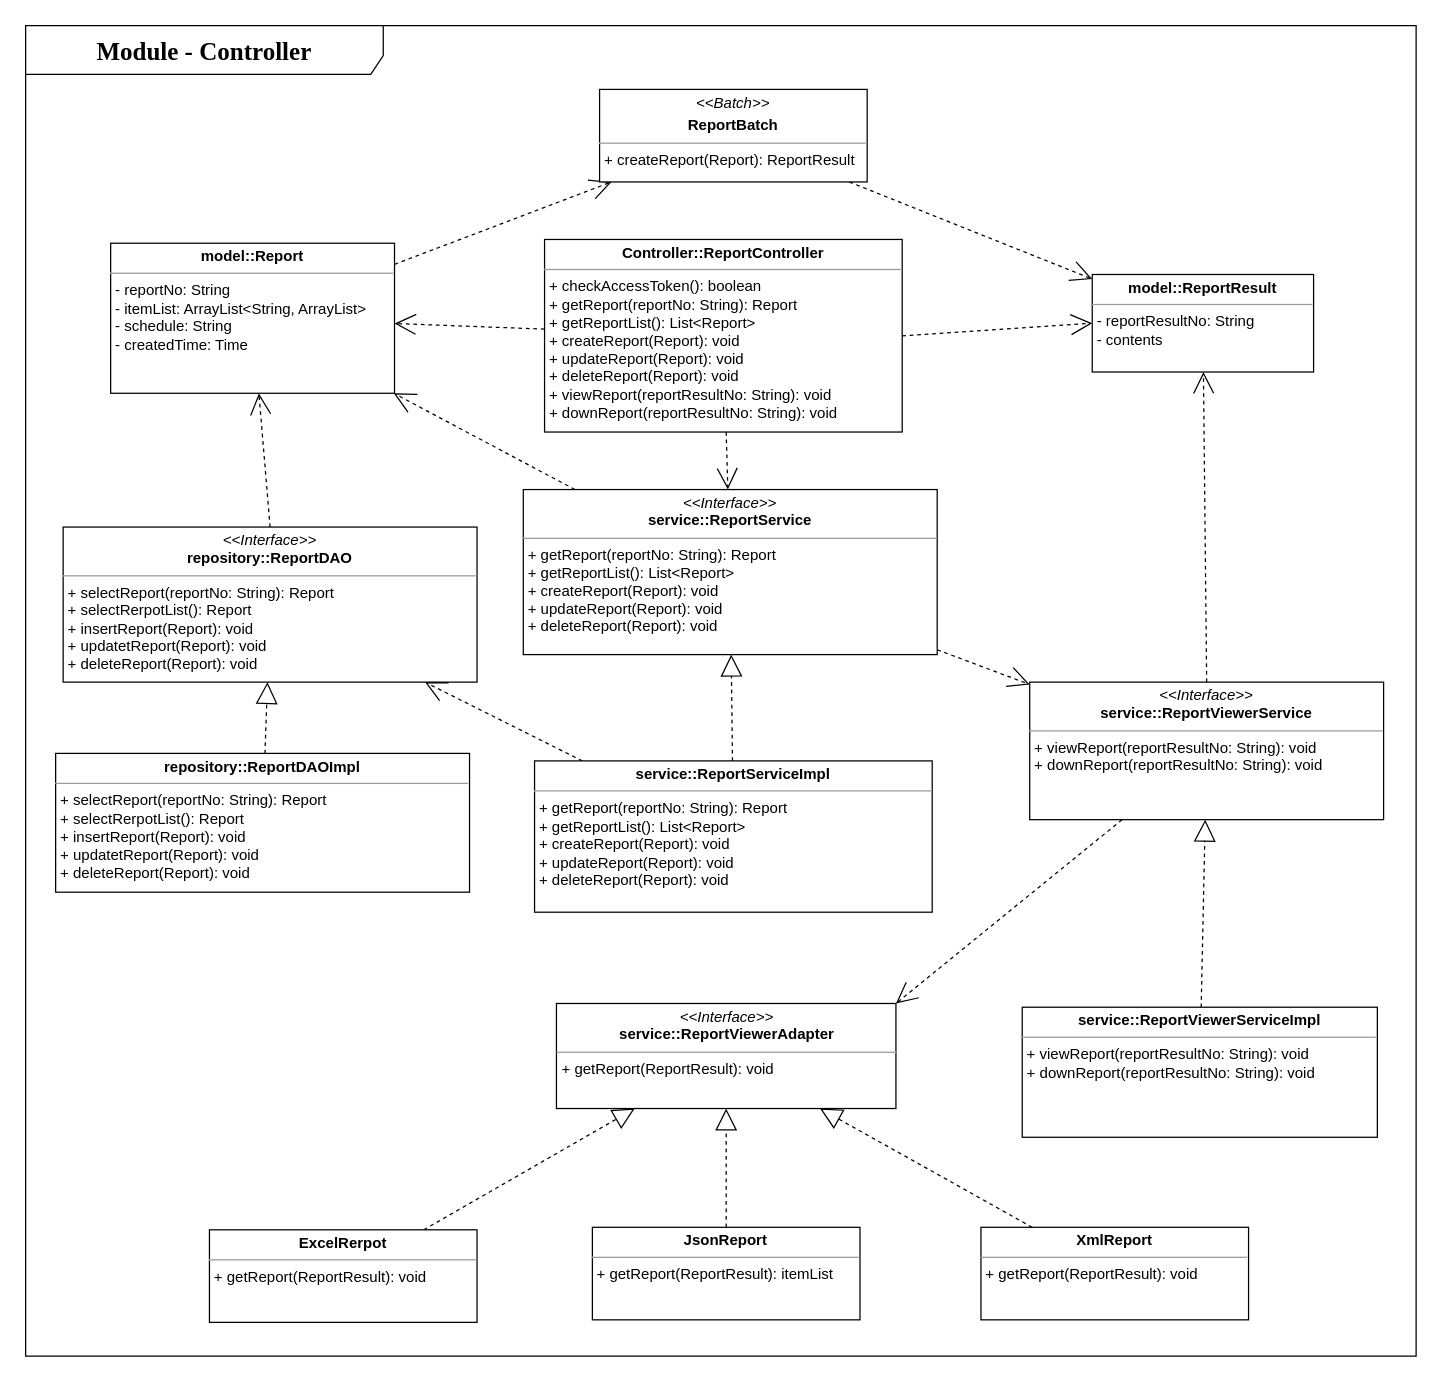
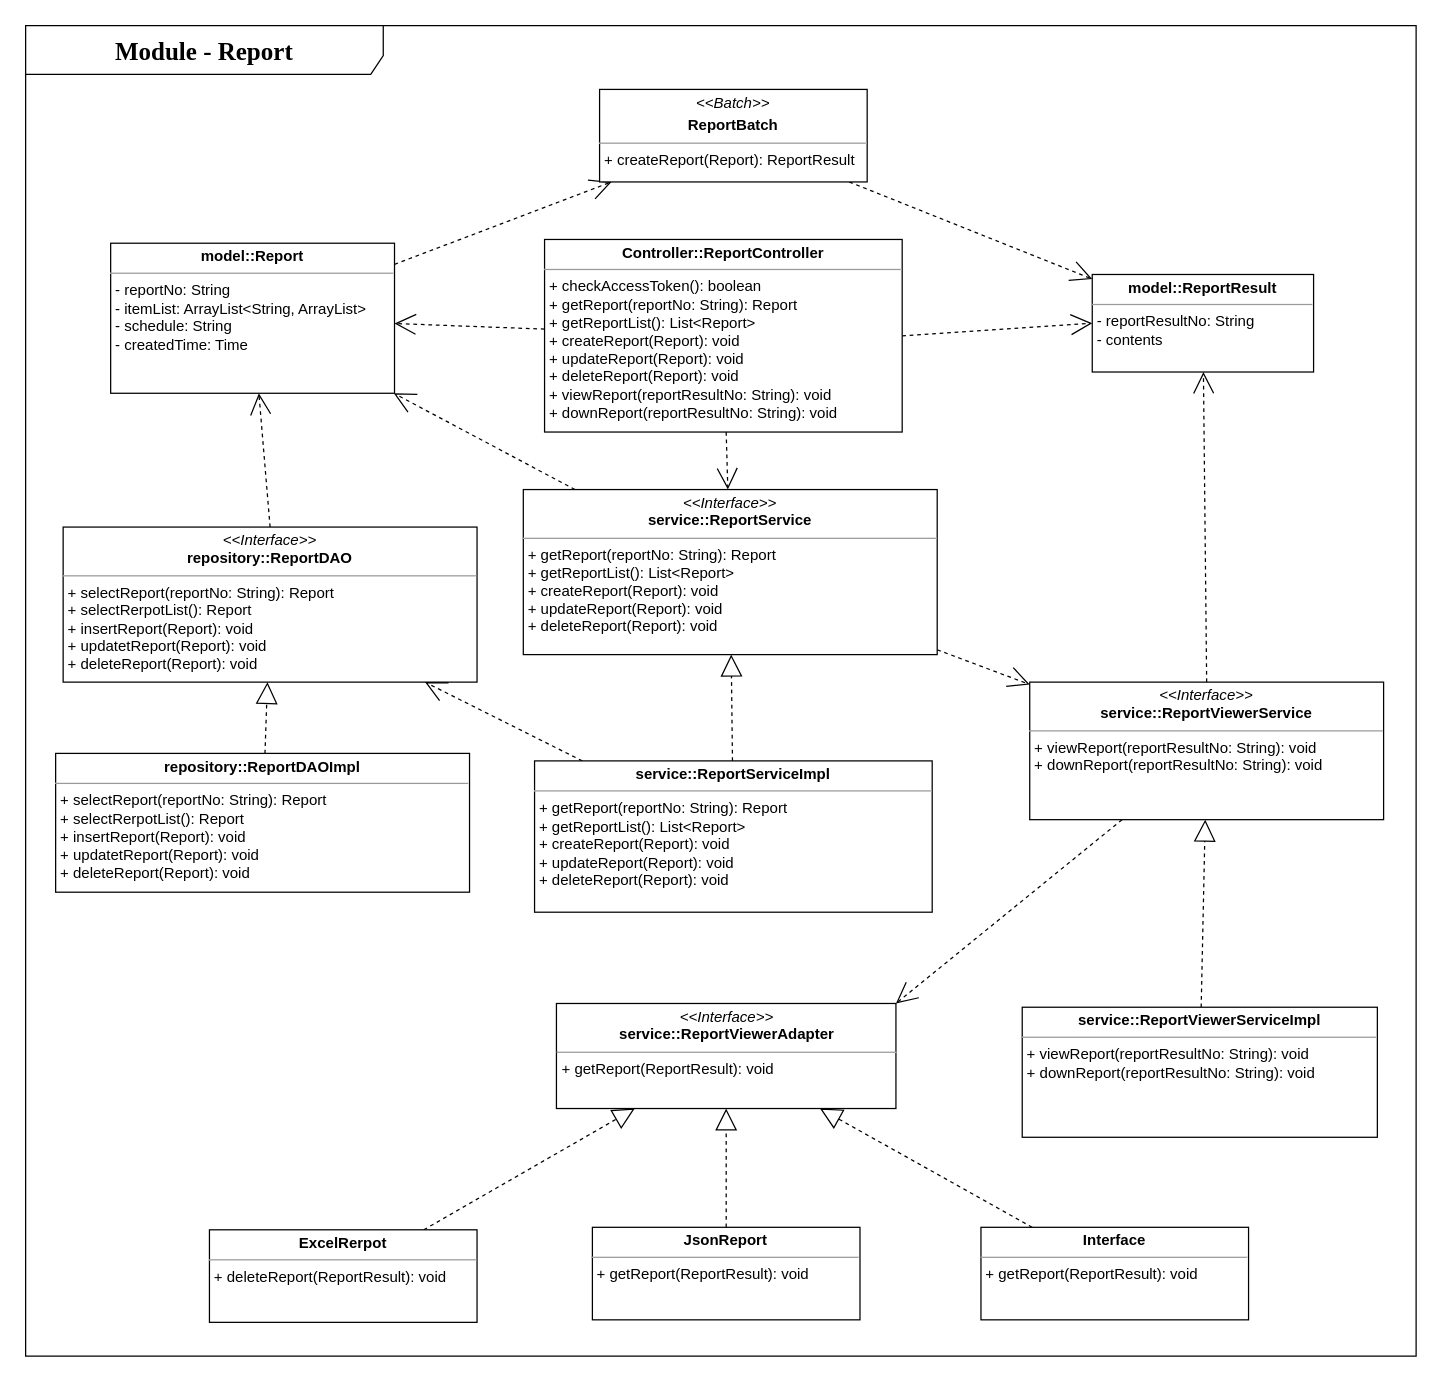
node "Module - Controller": label "Module - Controller" -> "Module - Report"
node "XmlReport + getReport(ReportResult): void": label "XmlReport + getReport(ReportResult): void" -> "Interface + getReport(ReportResult): void"
node "ExcelRerpot + getReport(ReportResult): void": label "ExcelRerpot + getReport(ReportResult): void" -> "ExcelRerpot + deleteReport(ReportResult): void"
node "JsonReport + getReport(ReportResult): itemList": label "JsonReport + getReport(ReportResult): itemList" -> "JsonReport + getReport(ReportResult): void"
